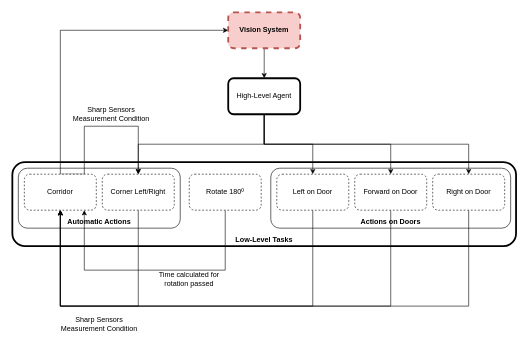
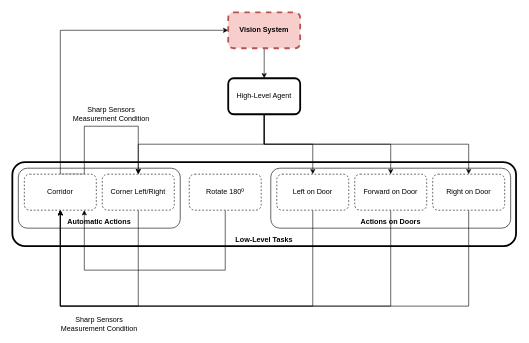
node "Time calculated for rotation passed": removed
